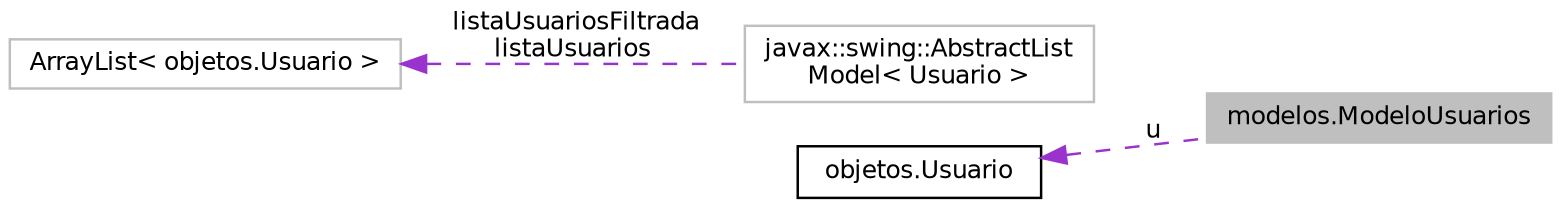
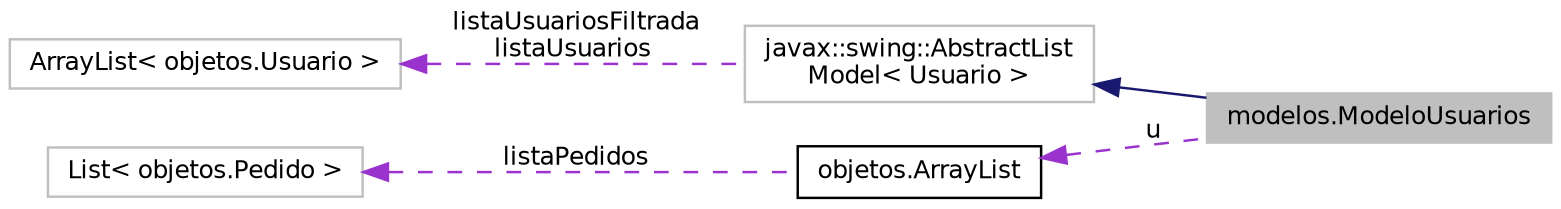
edge "modelos.ModeloUsuarios" -> "javax::swing::AbstractList Model< Usuario >": added
node "List< objetos.Pedido >": added
node "objetos.Usuario": label "objetos.Usuario" -> "objetos.ArrayList"
